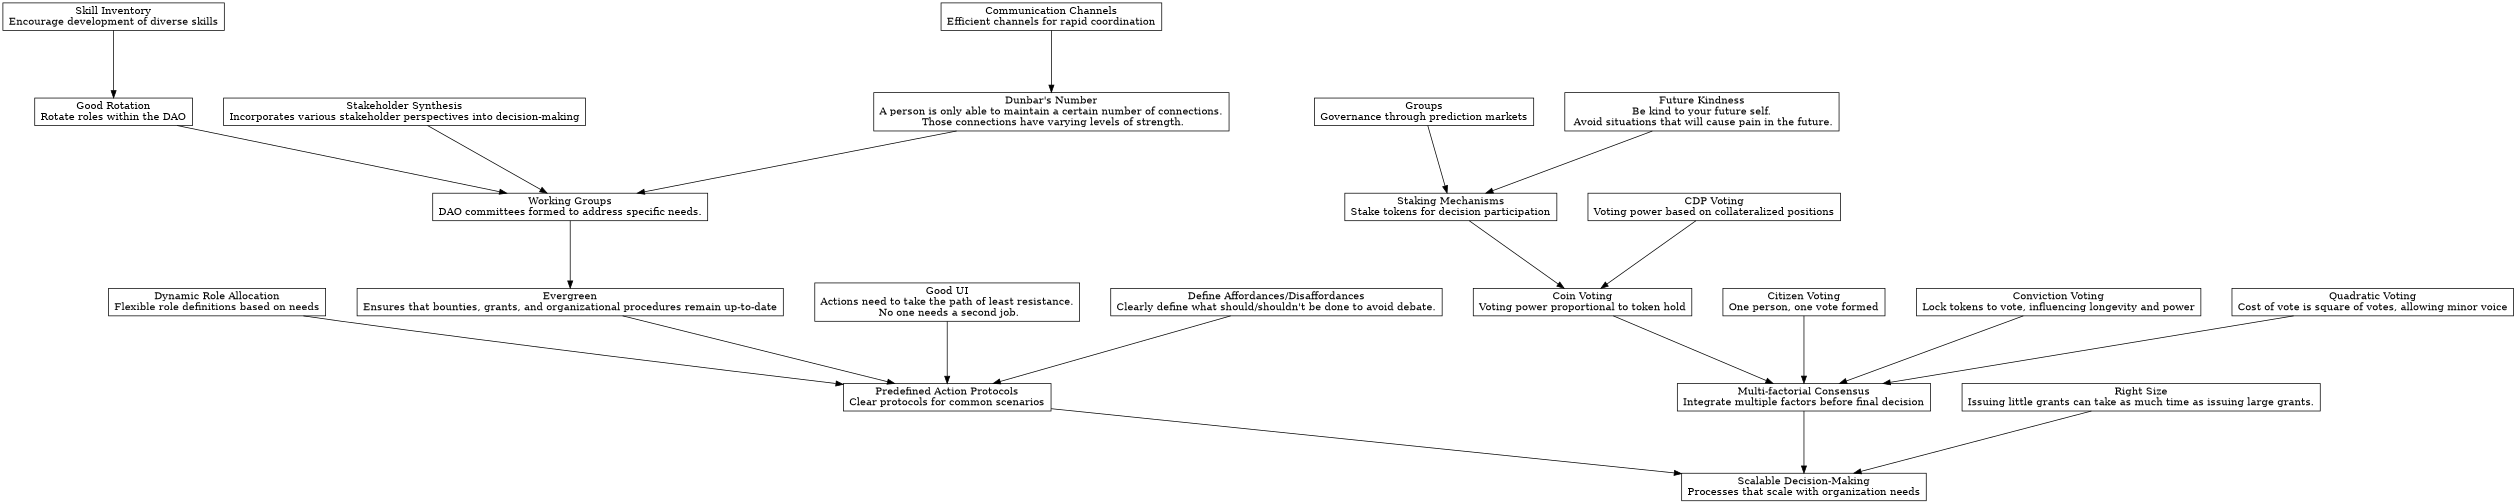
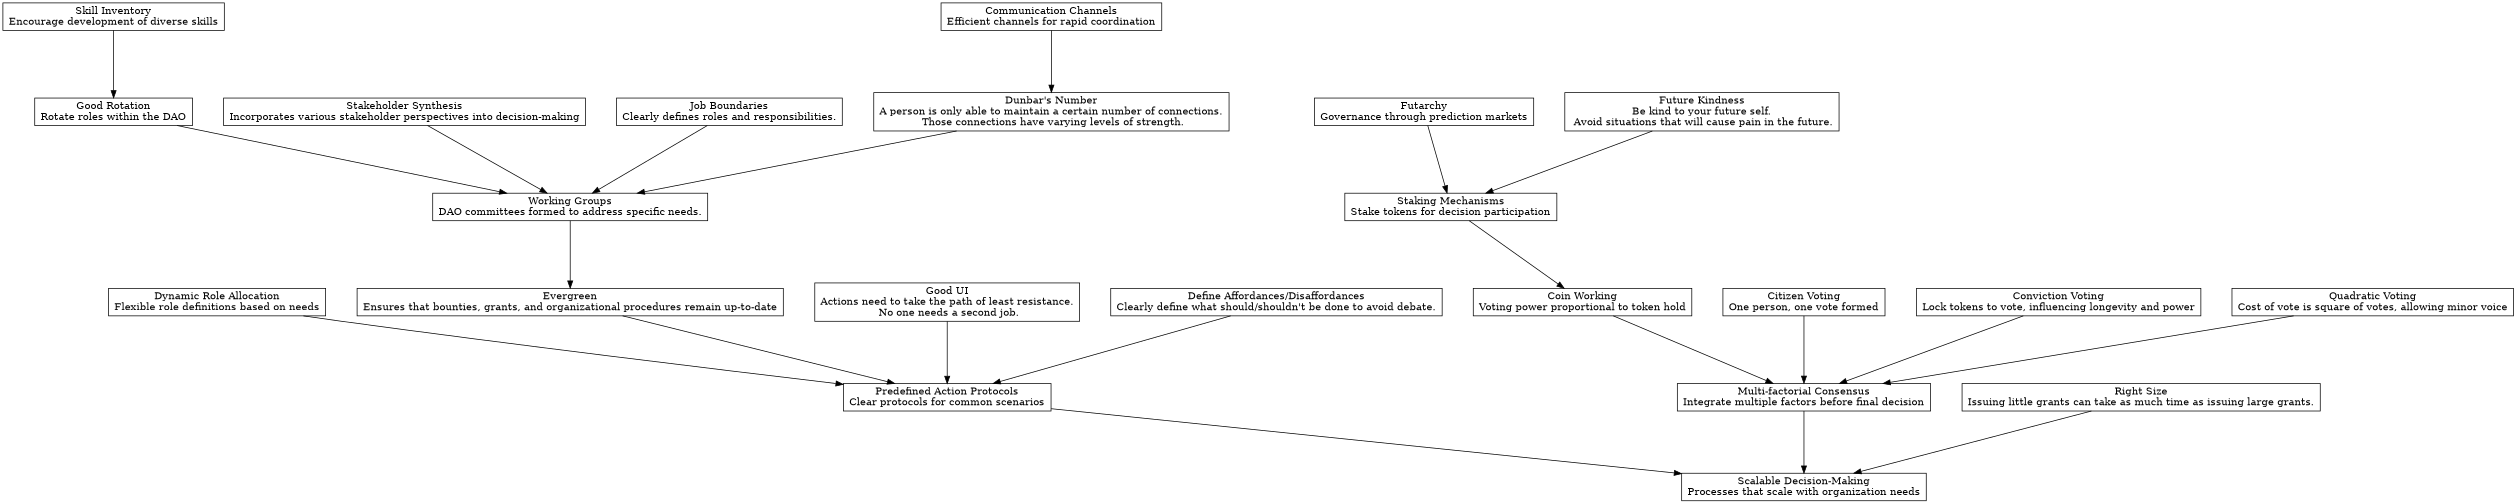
node "Job Boundaries Clearly defines roles and responsibilities.": added
node "Groups Governance through prediction markets": label "Groups Governance through prediction markets" -> "Futarchy Governance through prediction markets"
node "CDP Voting Voting power based on collateralized positions": removed
node "Coin Voting Voting power proportional to token hold": label "Coin Voting Voting power proportional to token hold" -> "Coin Working Voting power proportional to token hold"
